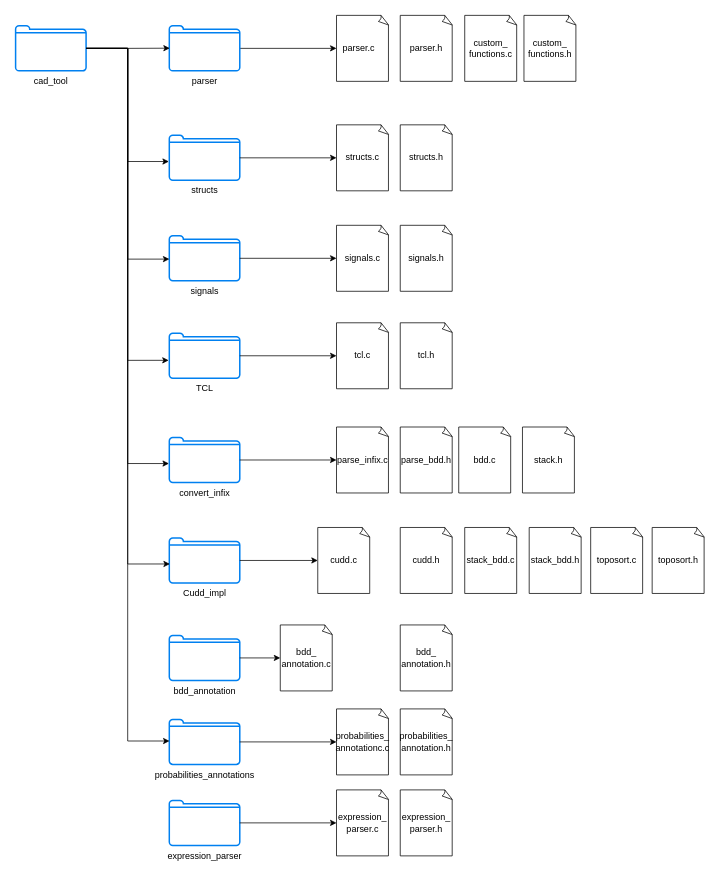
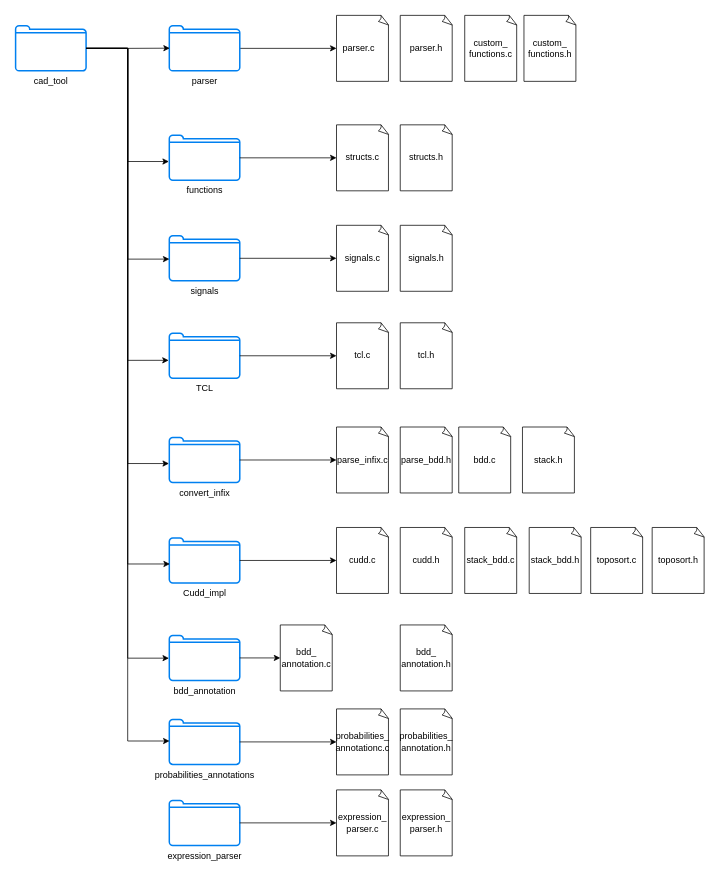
node "structs": label "structs" -> "functions"
node "cudd.c": moved (344, 561) -> (363, 561)
edge "cad_tool" -> "bdd_annotation": added
